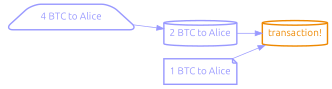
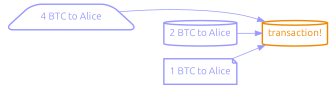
edge "4 BTC to Alice" -> "2 BTC to Alice": now "4 BTC to Alice" -> "transaction!"
